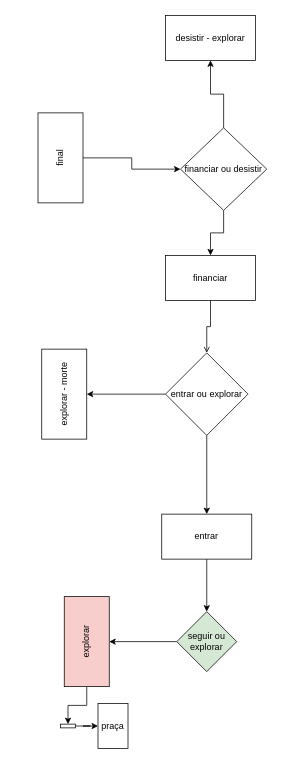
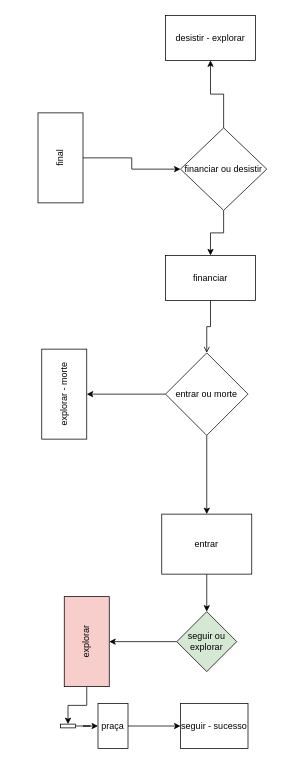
node "entrar ou explorar": label "entrar ou explorar" -> "entrar ou morte"
node "entrar": size 90x45 -> 90x60
edge "praça" -> "seguir - sucesso": added
node "seguir - sucesso": added
